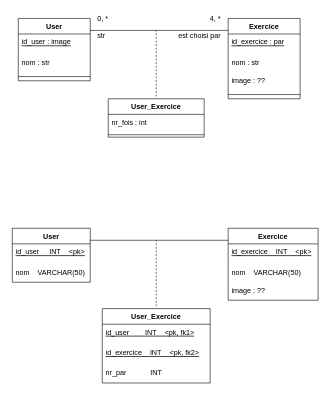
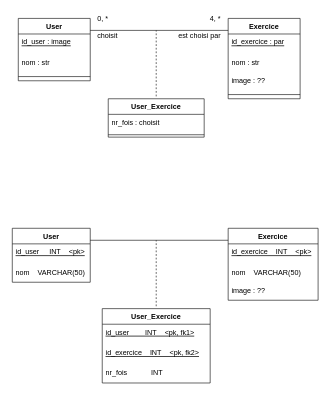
node "0, * str": label "0, * str" -> "0, * choisit"
node "nr_fois : int": label "nr_fois : int" -> "nr_fois : choisit"
node "nr_par INT": label "nr_par INT" -> "nr_fois INT"
